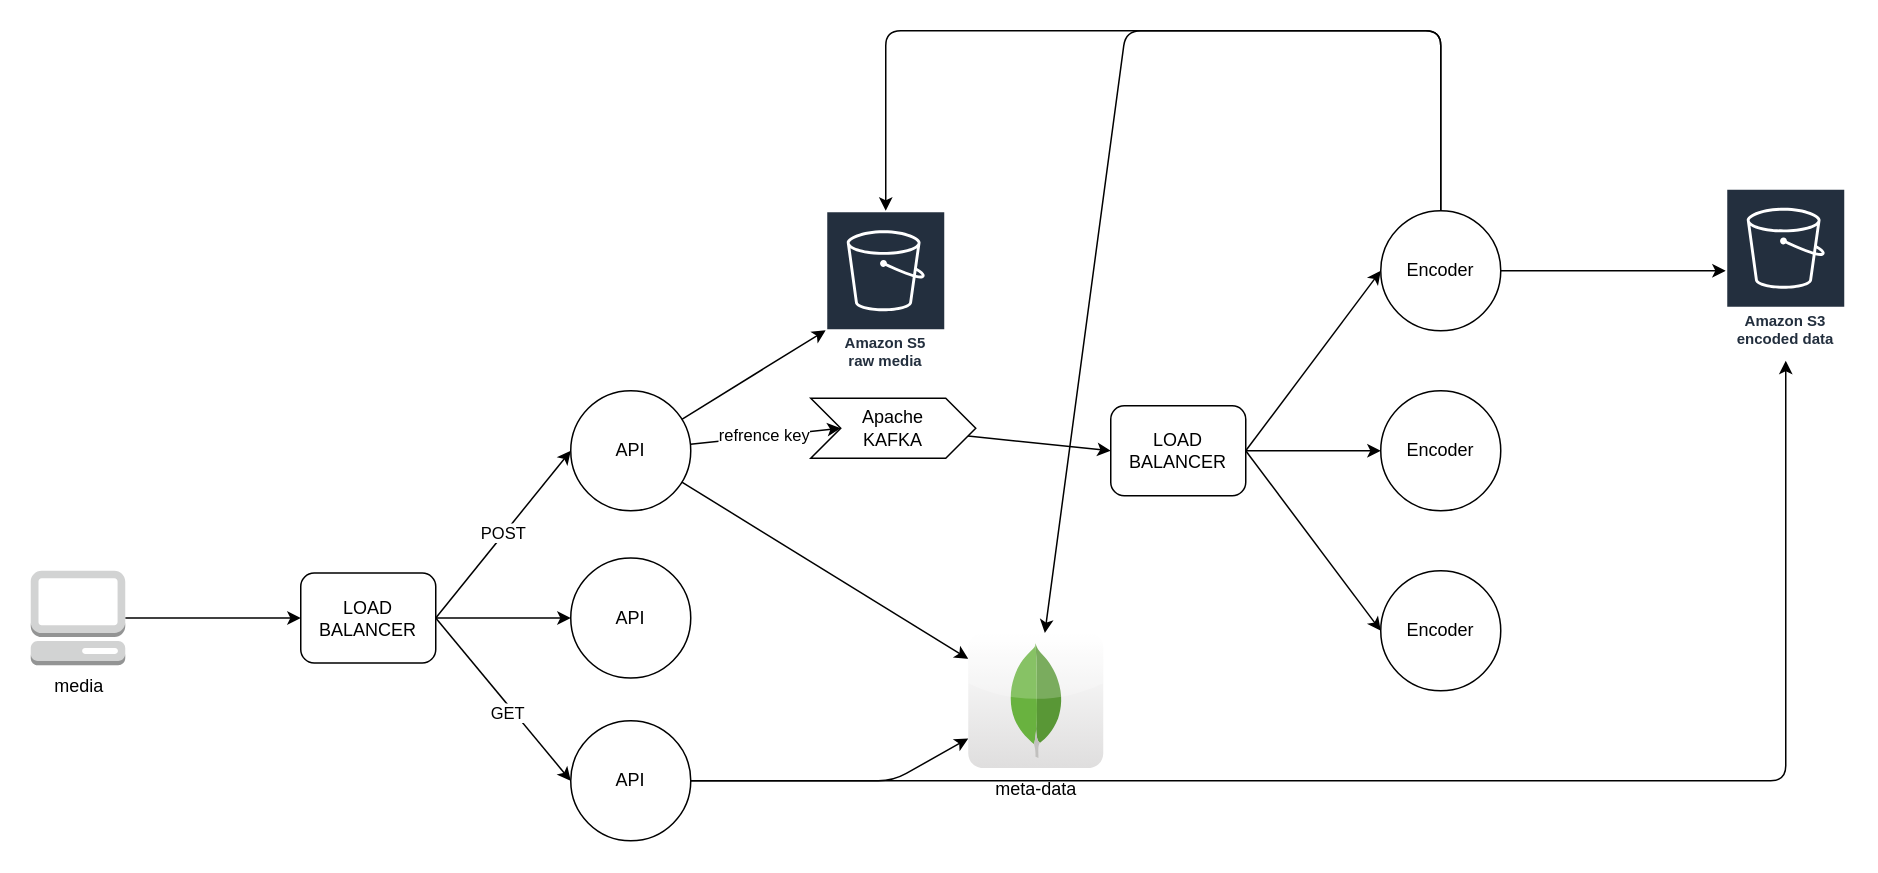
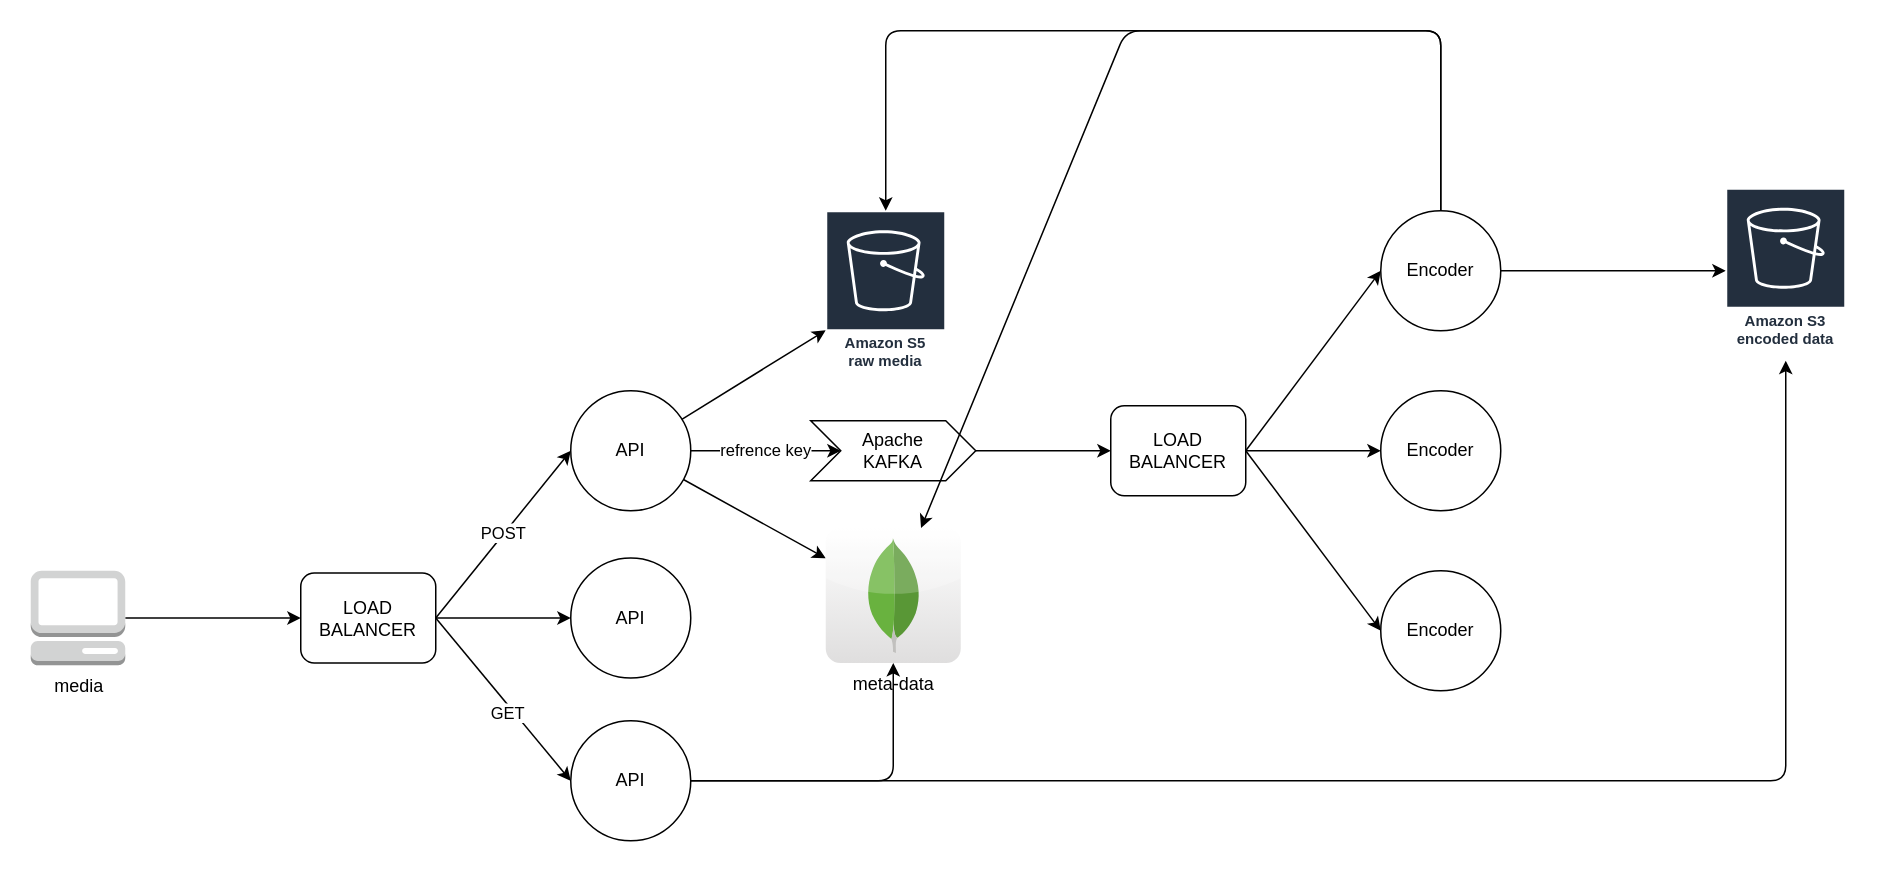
node "Apache KAFKA": moved (893, 428) -> (893, 451)
node "meta-data": moved (1036, 701) -> (893, 596)
